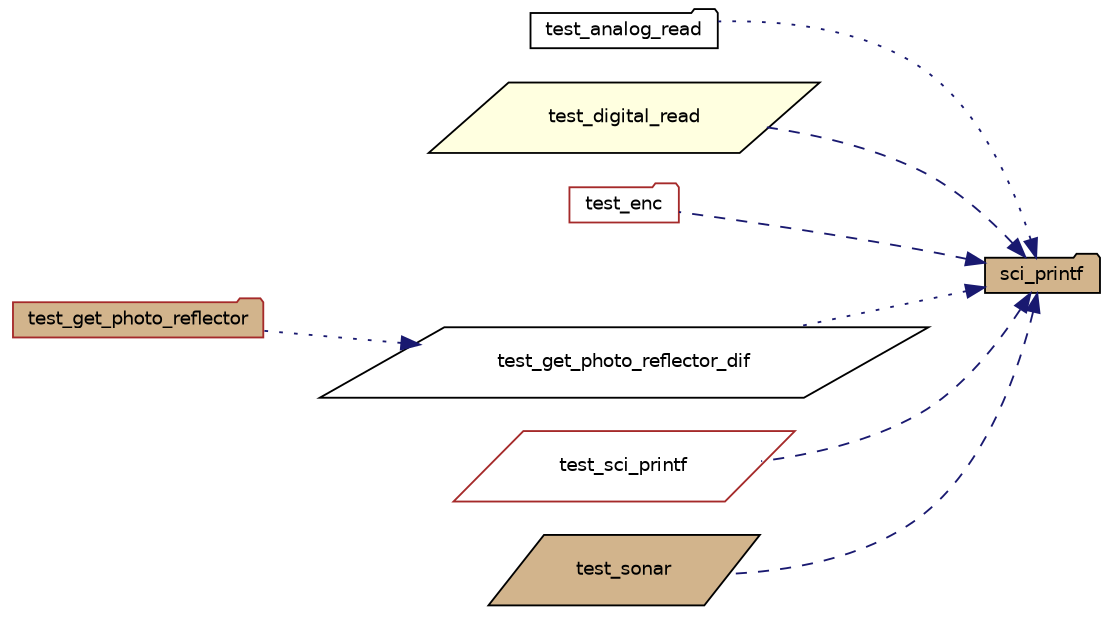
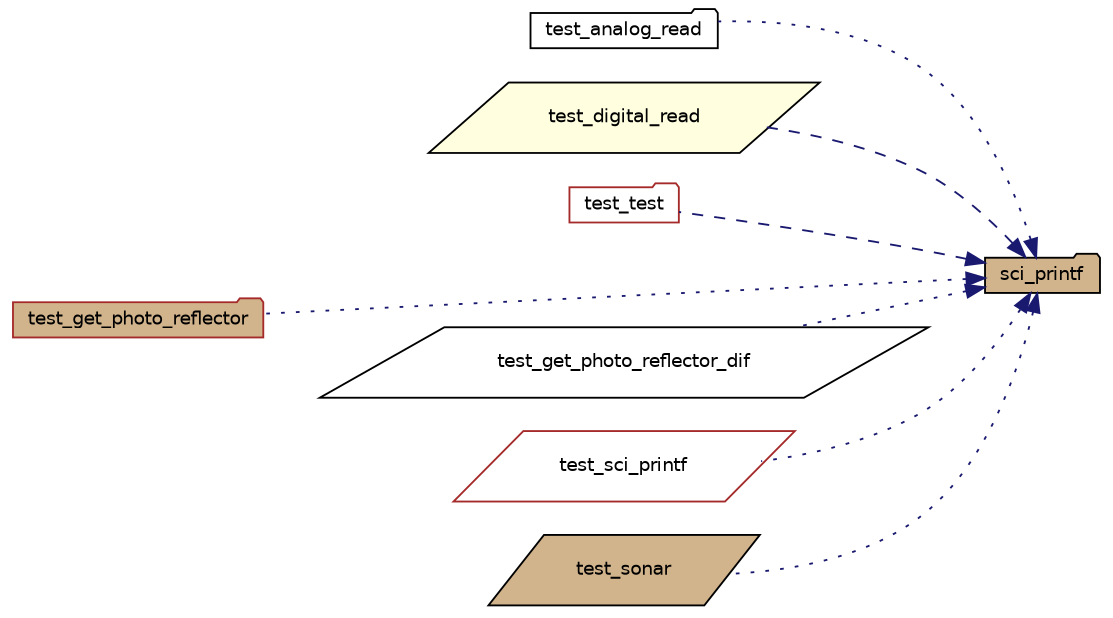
node "test_enc": label "test_enc" -> "test_test"
edge "test_get_photo_reflector" -> "test_get_photo_reflector_dif": now "test_get_photo_reflector" -> "sci_printf"
edge "test_sci_printf" -> "sci_printf": style dashed -> dotted
edge "test_sonar" -> "sci_printf": style dashed -> dotted
